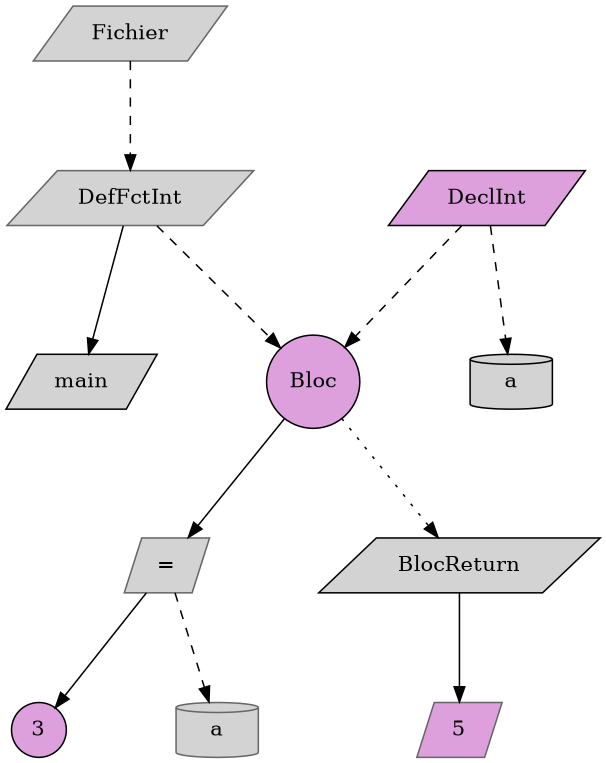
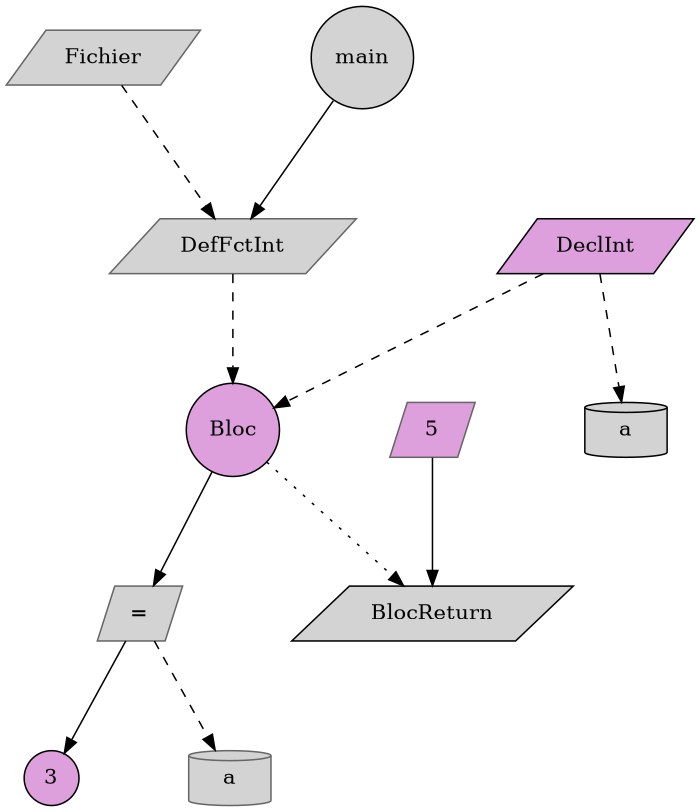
edge "DefFctInt" -> "main": reversed
node "main": shape parallelogram -> circle
edge "BlocReturn" -> "5": reversed
